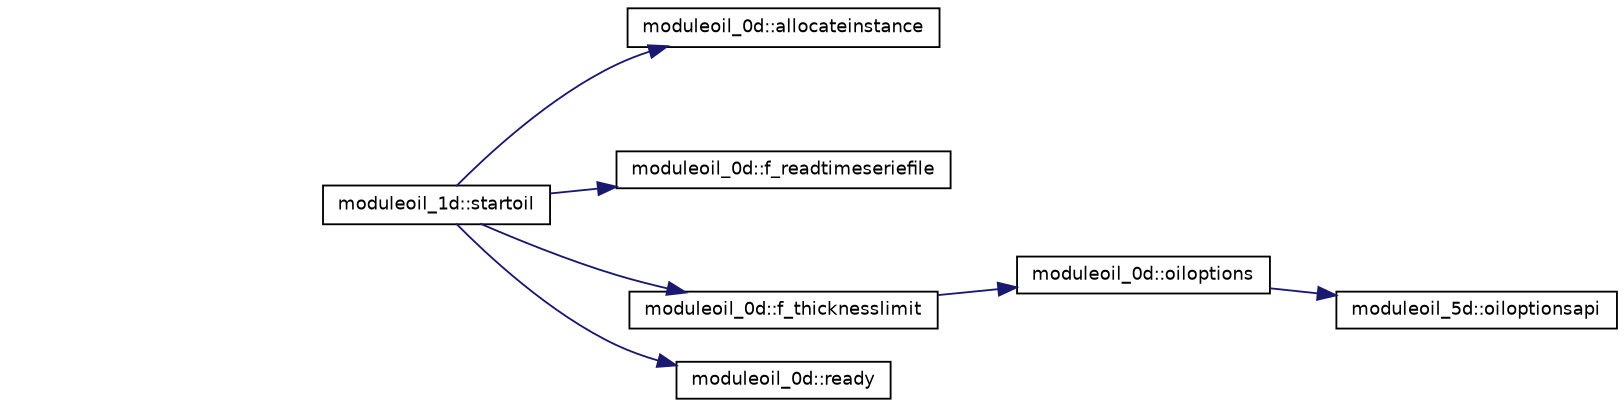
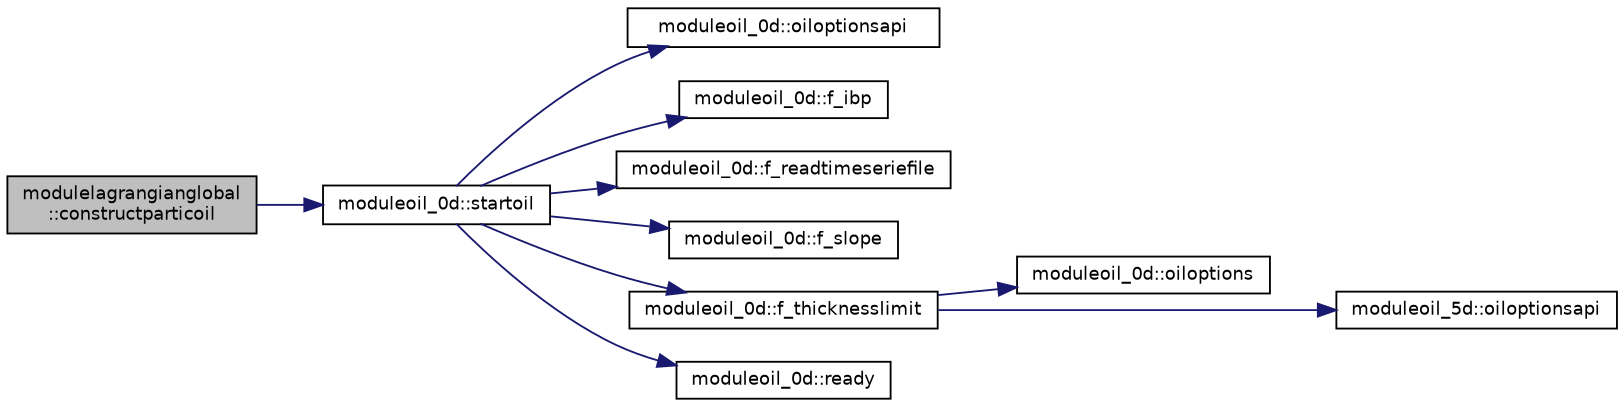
node "moduleoil_0d::allocateinstance": label "moduleoil_0d::allocateinstance" -> "moduleoil_0d::oiloptionsapi"
node "moduleoil_0d::f_ibp": added
node "modulelagrangianglobal ::constructparticoil": added
node "moduleoil_1d::startoil": label "moduleoil_1d::startoil" -> "moduleoil_0d::startoil"
node "moduleoil_0d::f_slope": added
edge "moduleoil_0d::oiloptions" -> "moduleoil_5d::oiloptionsapi": now "moduleoil_0d::f_thicknesslimit" -> "moduleoil_5d::oiloptionsapi"
